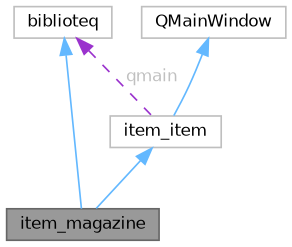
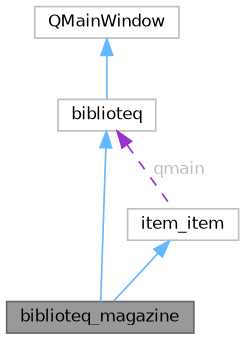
edge "item_item" -> "QMainWindow": now "biblioteq" -> "QMainWindow"
node "item_magazine": label "item_magazine" -> "biblioteq_magazine"
